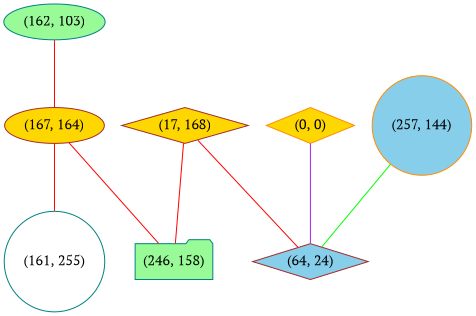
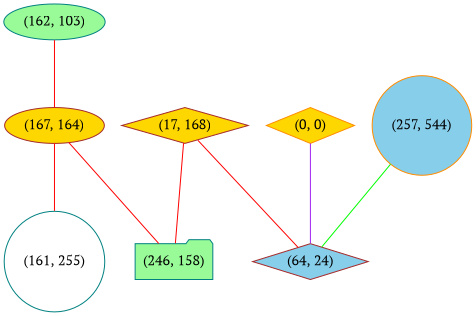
node "(257, 144)": label "(257, 144)" -> "(257, 544)"
